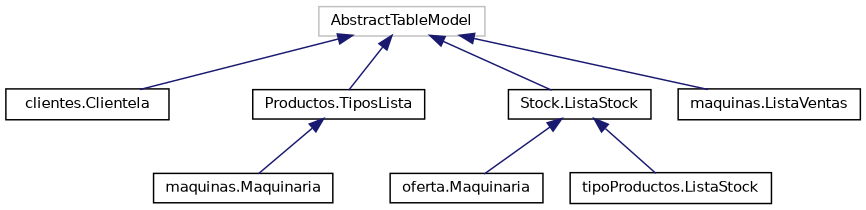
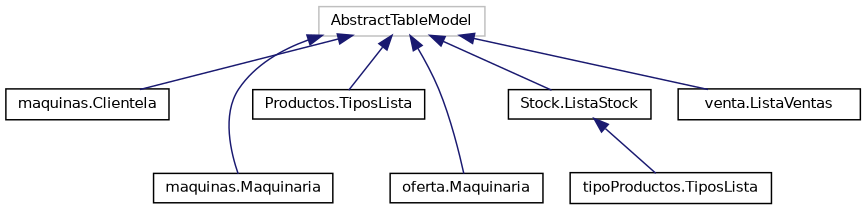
node "clientes.Clientela": label "clientes.Clientela" -> "maquinas.Clientela"
node "maquinas.ListaVentas": label "maquinas.ListaVentas" -> "venta.ListaVentas"
edge "maquinas.Maquinaria" -> "Productos.TiposLista": now "maquinas.Maquinaria" -> "AbstractTableModel"
edge "oferta.Maquinaria" -> "Stock.ListaStock": now "oferta.Maquinaria" -> "AbstractTableModel"
node "tipoProductos.ListaStock": label "tipoProductos.ListaStock" -> "tipoProductos.TiposLista"
